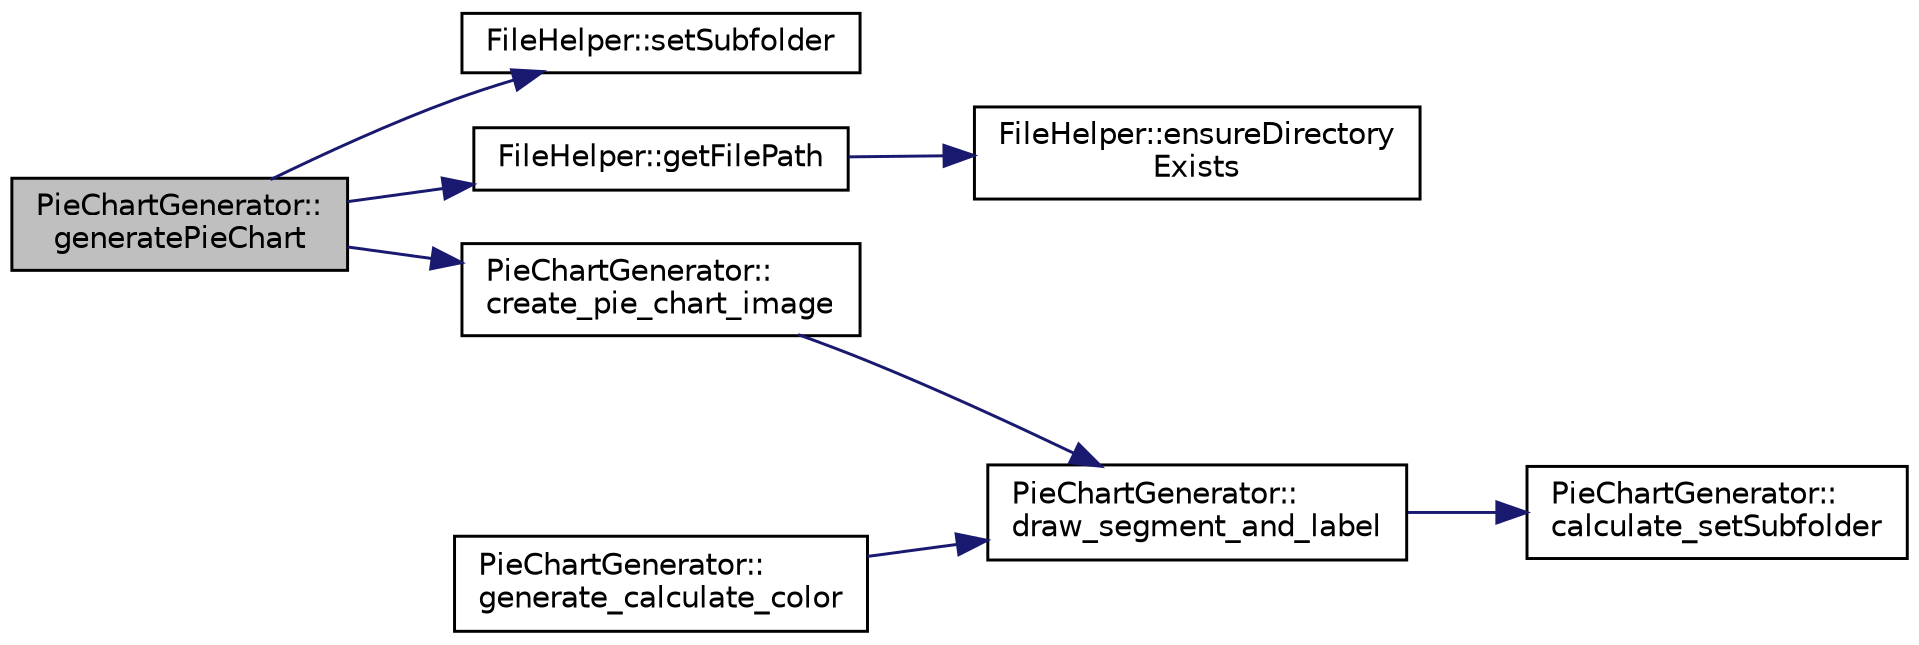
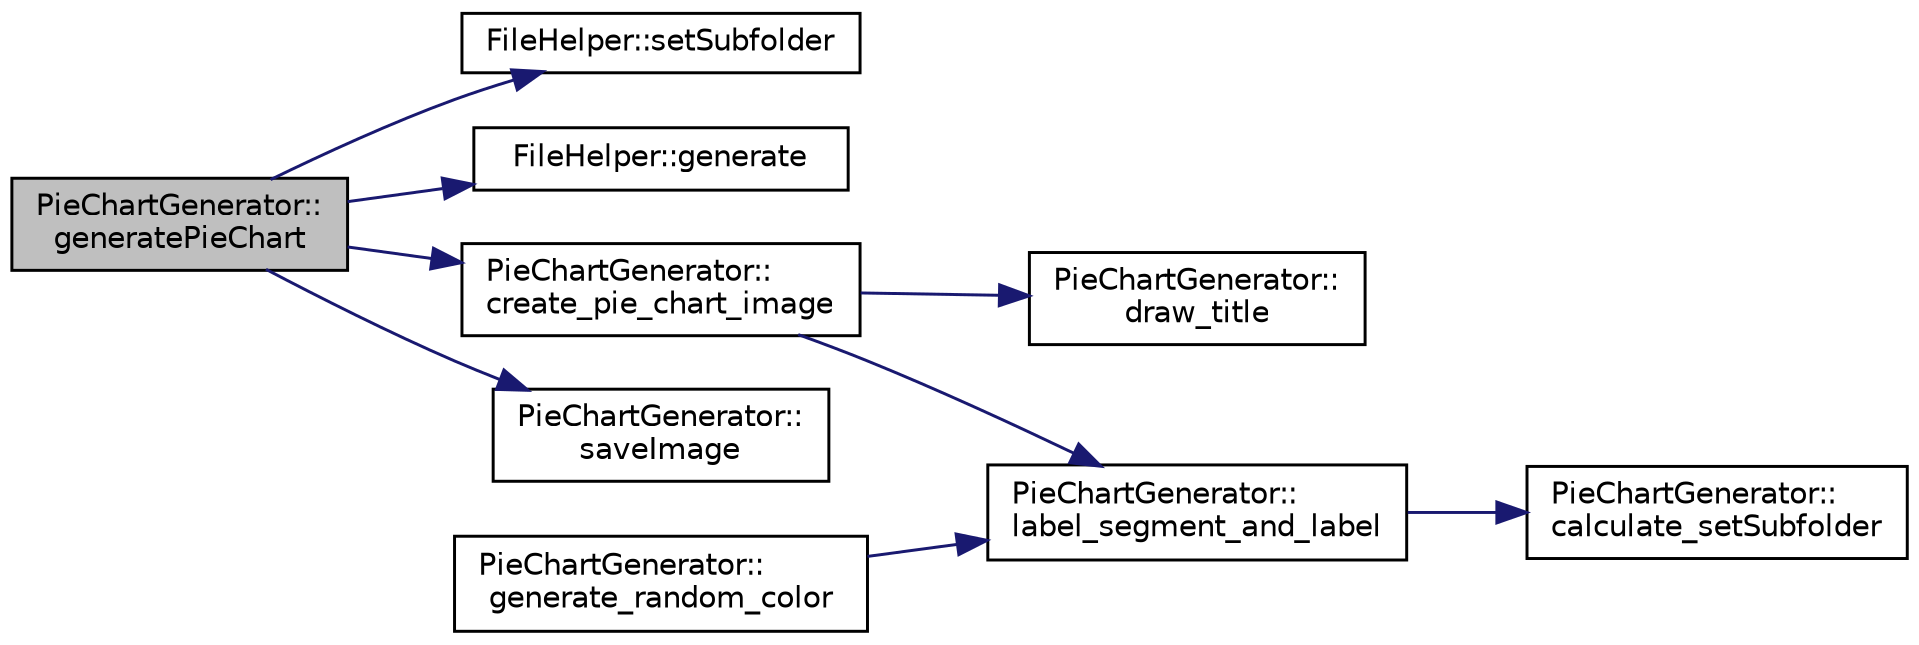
node "FileHelper::ensureDirectory Exists": removed
node "FileHelper::getFilePath": label "FileHelper::getFilePath" -> "FileHelper::generate"
node "PieChartGenerator:: draw_title": added
node "PieChartGenerator:: saveImage": added
node "PieChartGenerator:: draw_segment_and_label": label "PieChartGenerator:: draw_segment_and_label" -> "PieChartGenerator:: label_segment_and_label"
node "PieChartGenerator:: generate_calculate_color": label "PieChartGenerator:: generate_calculate_color" -> "PieChartGenerator:: generate_random_color"
